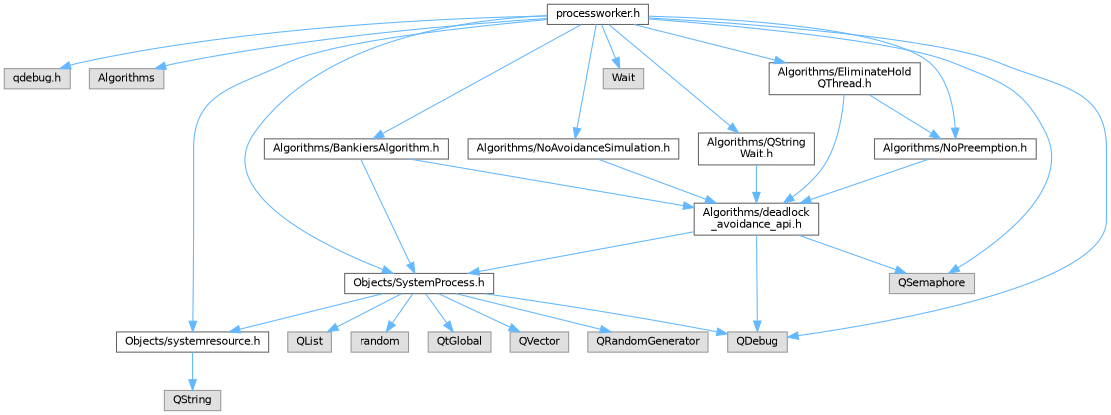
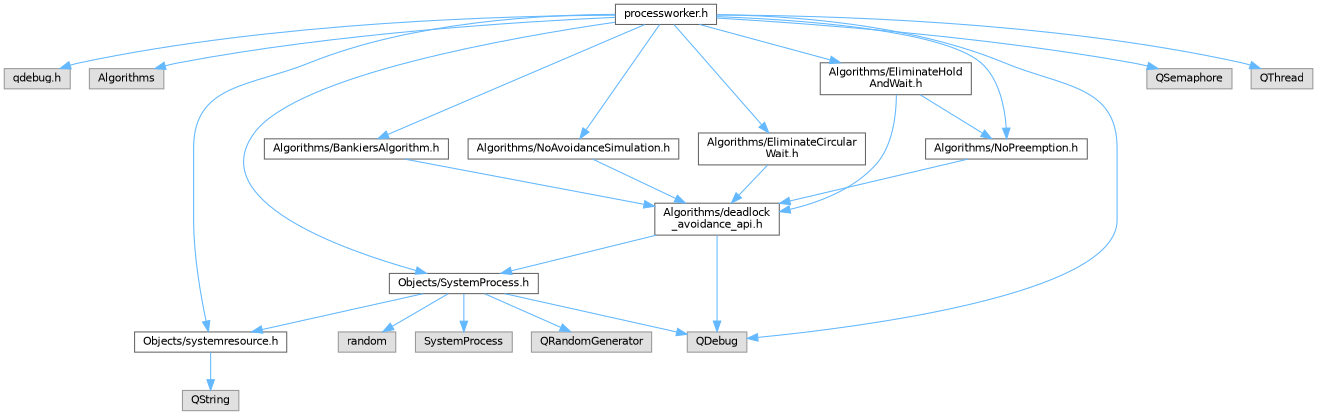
node "Wait": label "Wait" -> "QThread"
node "Algorithms/EliminateHold QThread.h": label "Algorithms/EliminateHold QThread.h" -> "Algorithms/EliminateHold AndWait.h"
node "Algorithms/QString Wait.h": label "Algorithms/QString Wait.h" -> "Algorithms/EliminateCircular Wait.h"
edge "Algorithms/BankiersAlgorithm.h" -> "Objects/SystemProcess.h": removed
edge "Algorithms/deadlock _avoidance_api.h" -> "QSemaphore": removed
node "QList": removed
node "QtGlobal": label "QtGlobal" -> "SystemProcess"
node "QVector": removed
